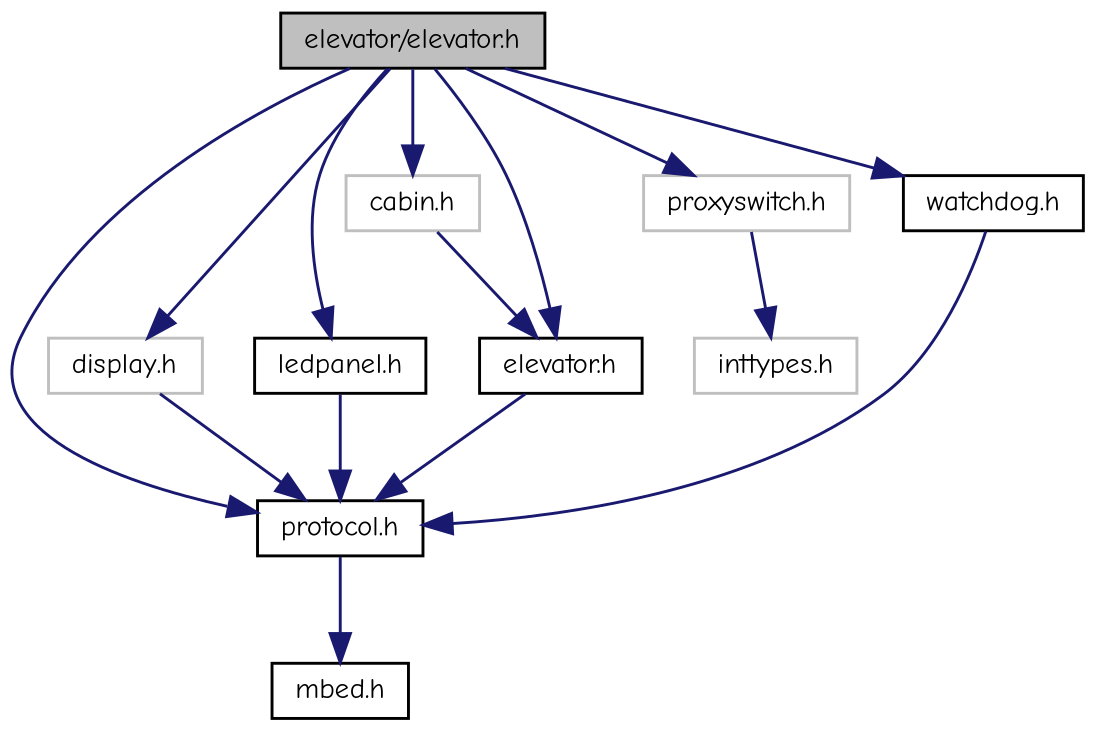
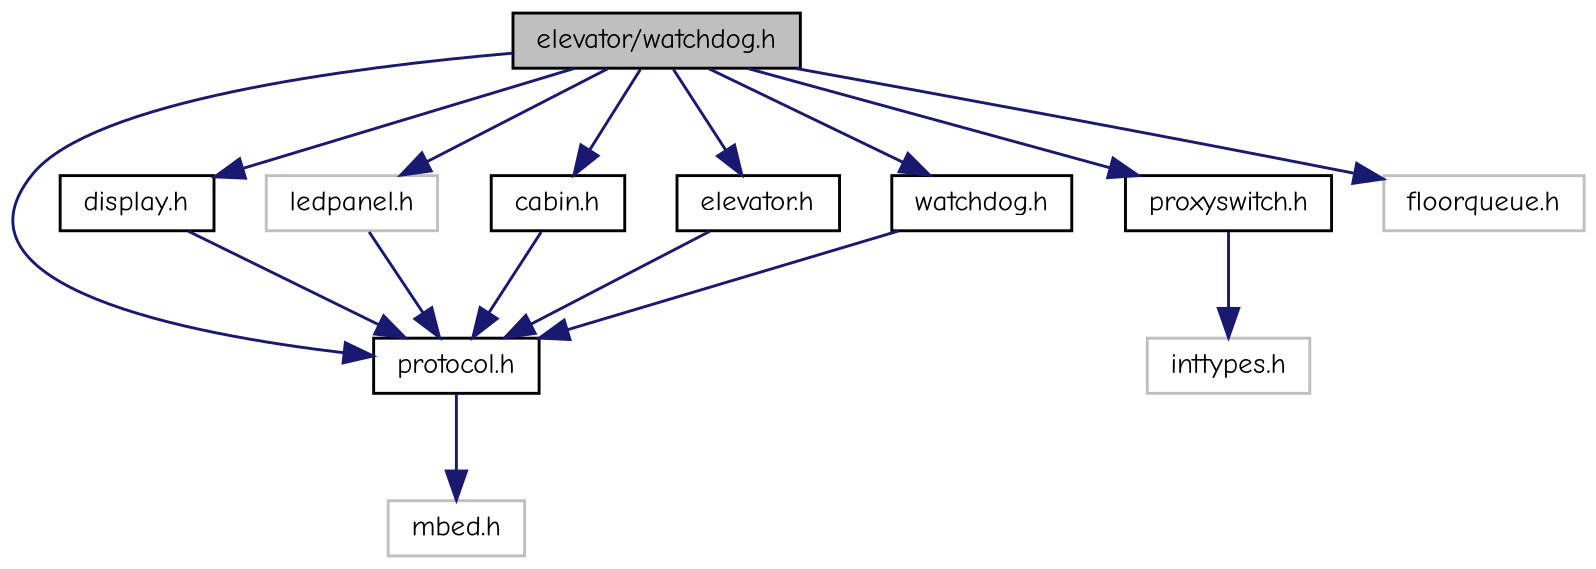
node "elevator/elevator.h": label "elevator/elevator.h" -> "elevator/watchdog.h"
node "cabin.h": color grey75 -> black
node "proxyswitch.h": color grey75 -> black
node "floorqueue.h": added
edge "cabin.h" -> "elevator.h": now "cabin.h" -> "protocol.h"
node "display.h": color grey75 -> black
node "ledpanel.h": color black -> grey75
node "mbed.h": color black -> grey75
